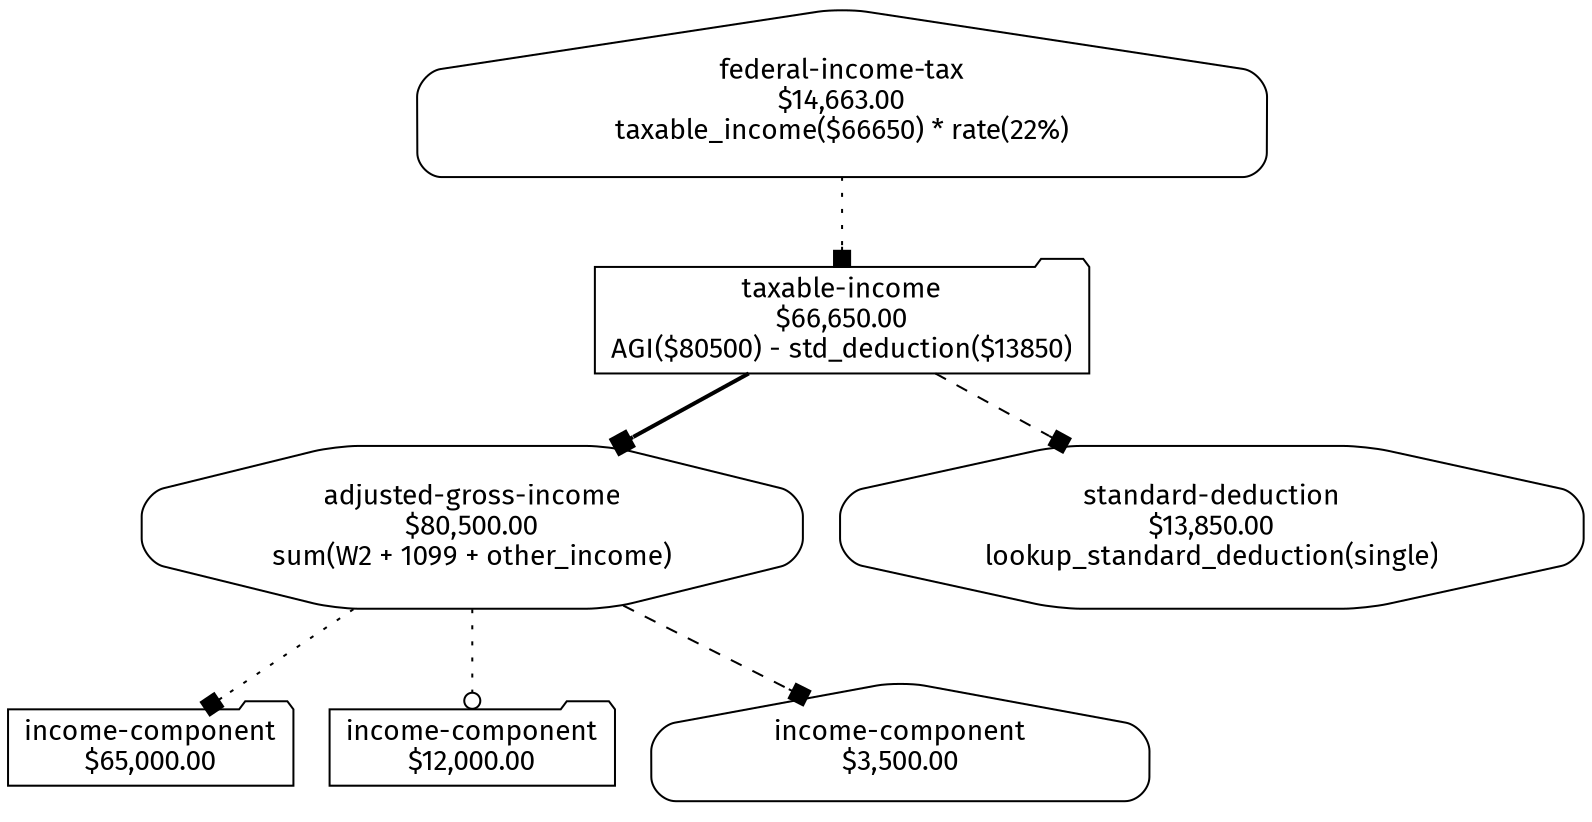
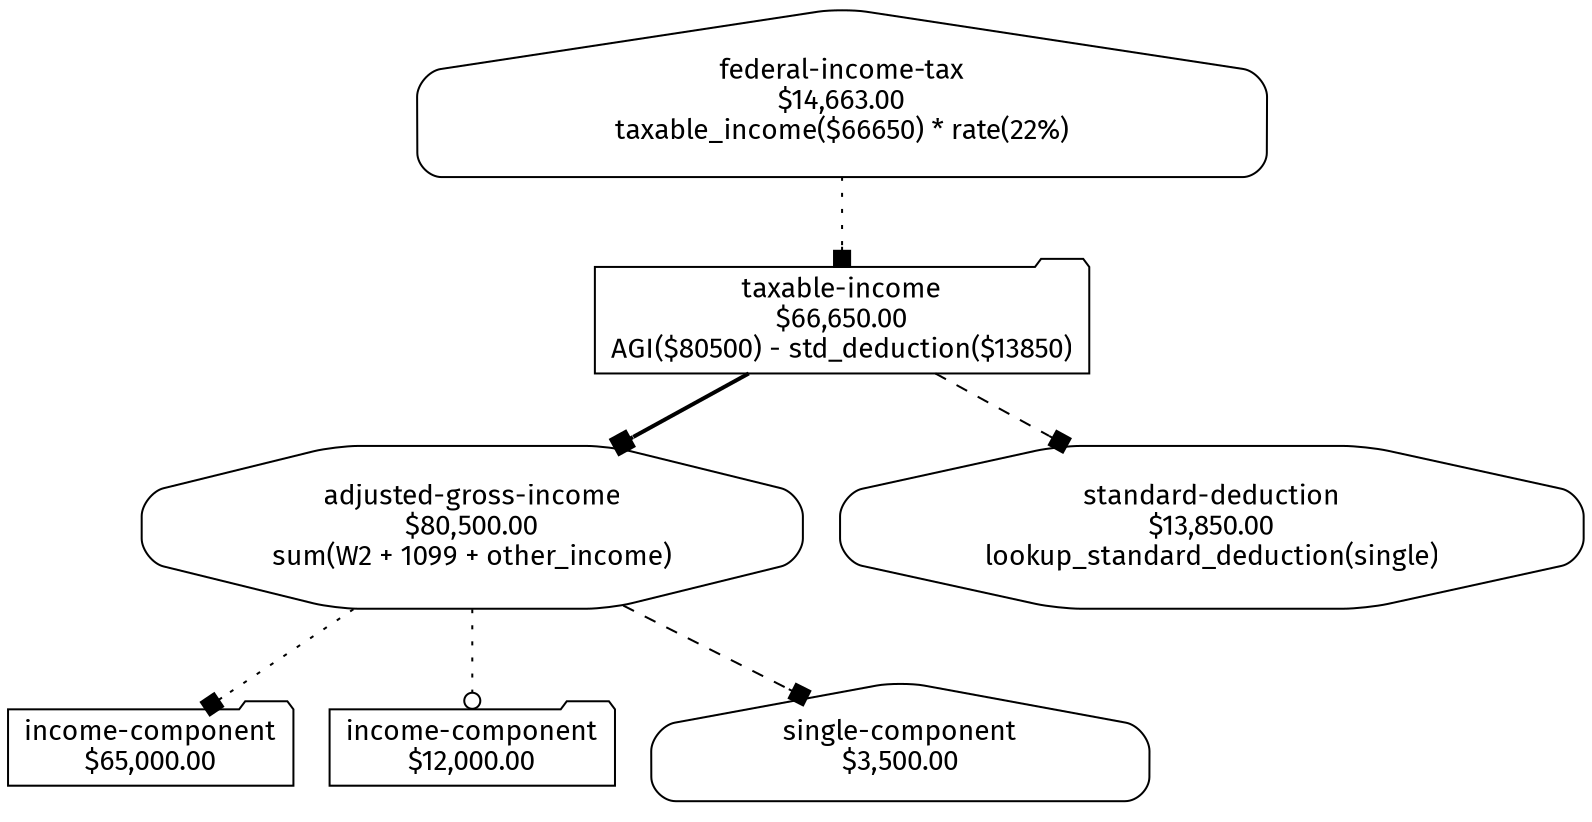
node "income-component $3,500.00": label "income-component $3,500.00" -> "single-component $3,500.00"
